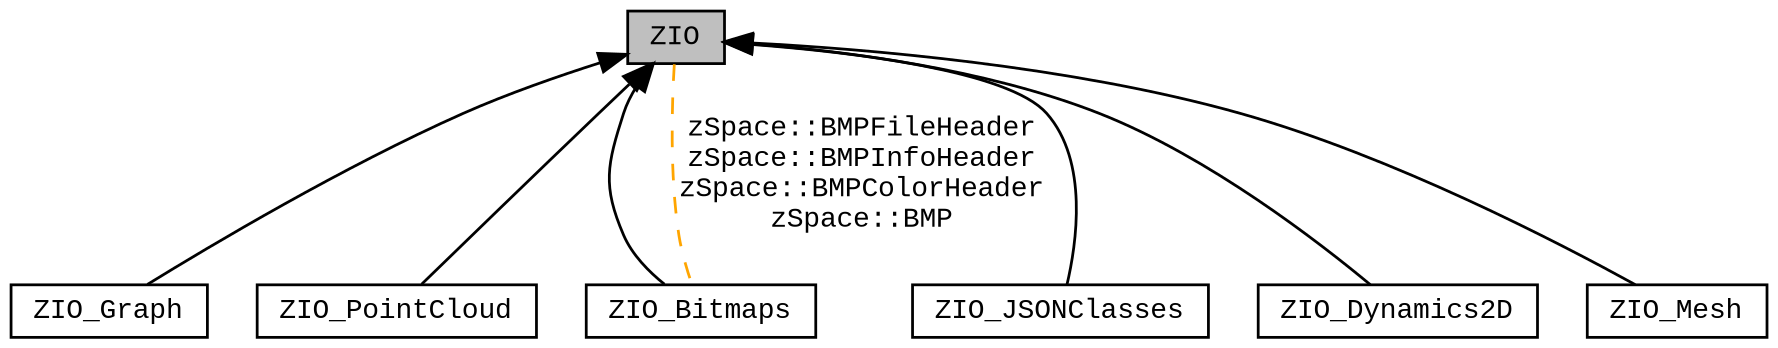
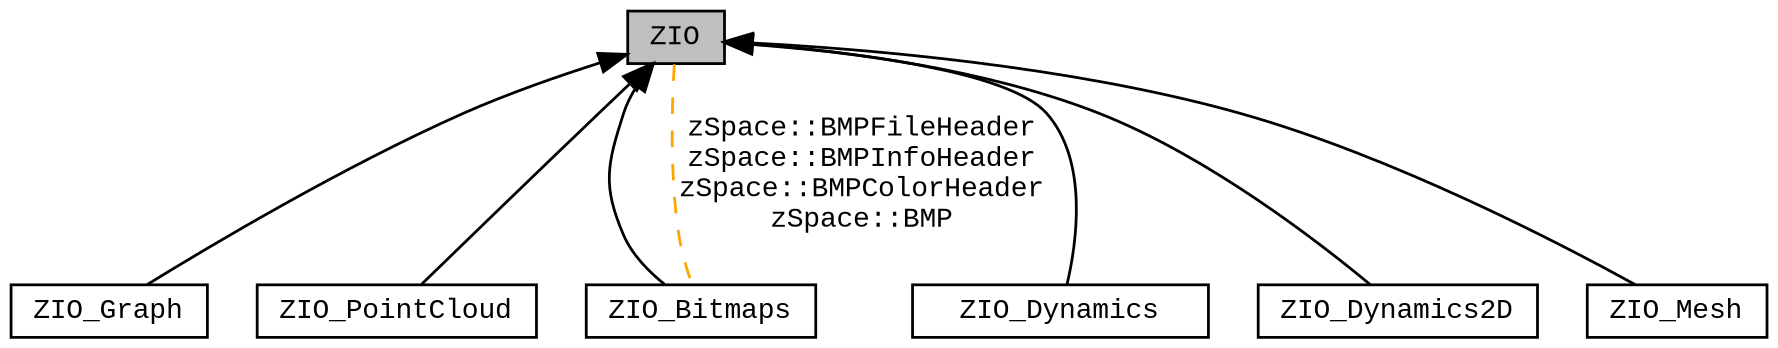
node "ZIO_JSONClasses": label "ZIO_JSONClasses" -> "ZIO_Dynamics"
